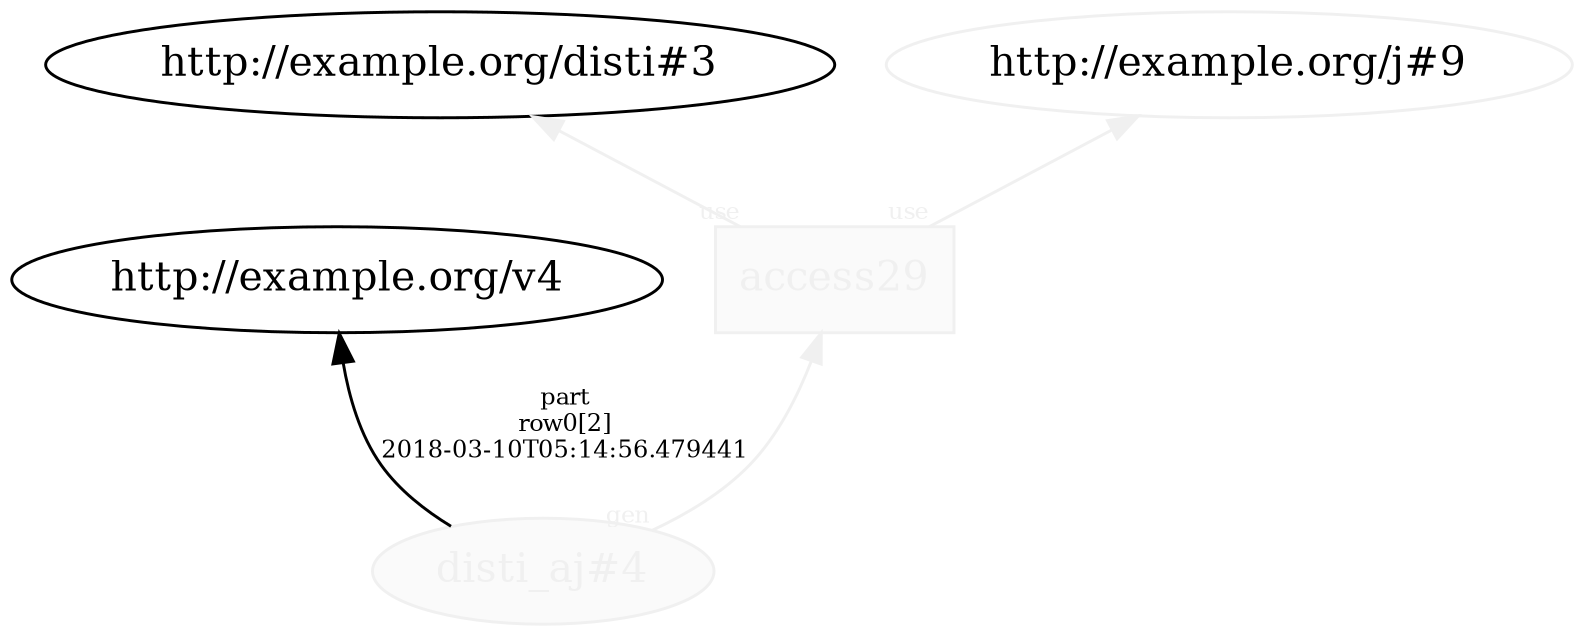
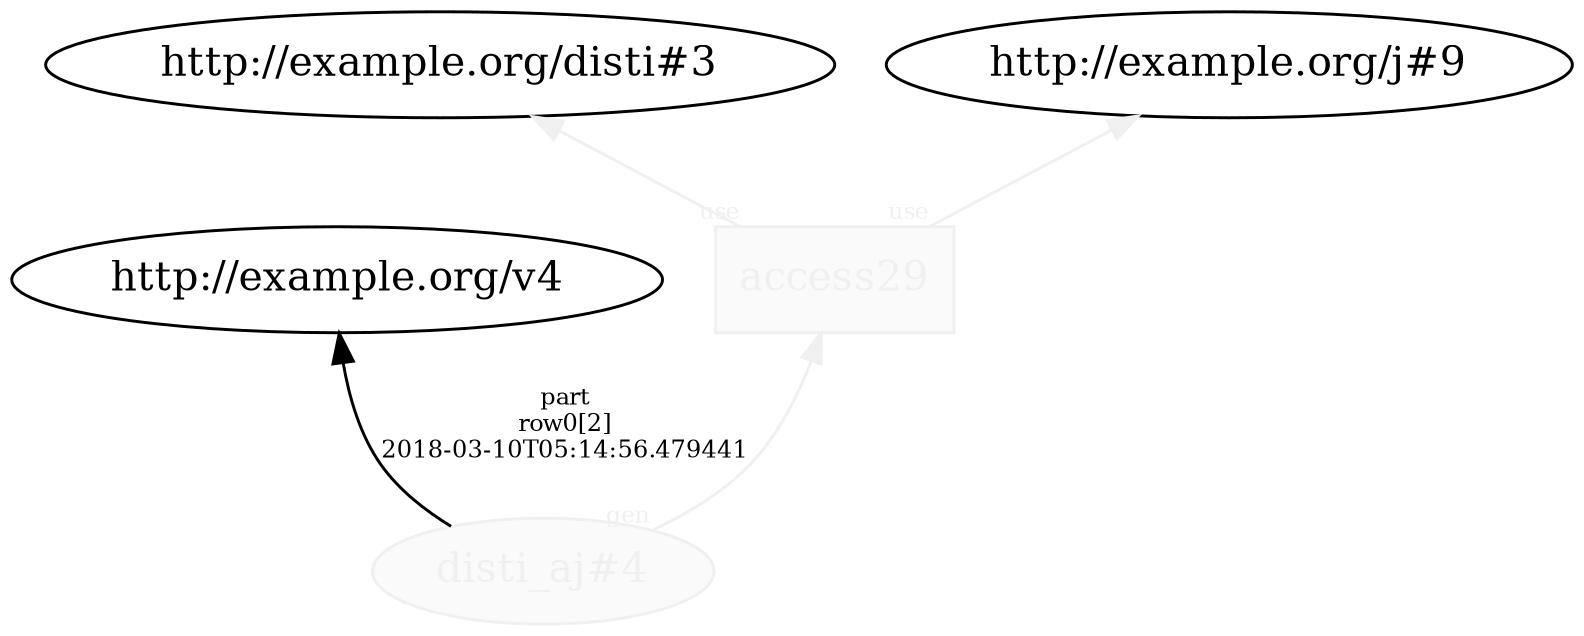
node "http://example.org/j#9": color #f0f0f0 -> black
